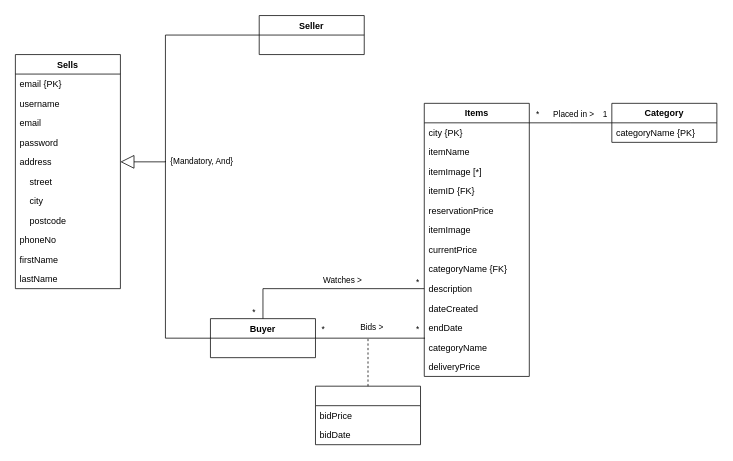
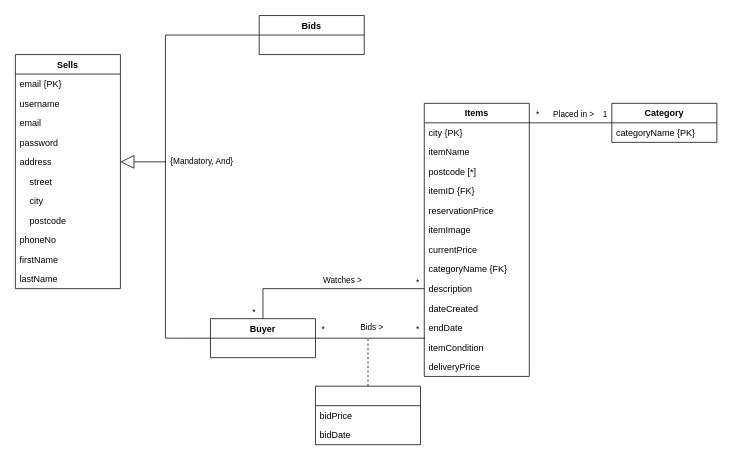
node "Seller": label "Seller" -> "Bids"
node "itemImage [*]": label "itemImage [*]" -> "postcode [*]"
node "categoryName": label "categoryName" -> "itemCondition"
